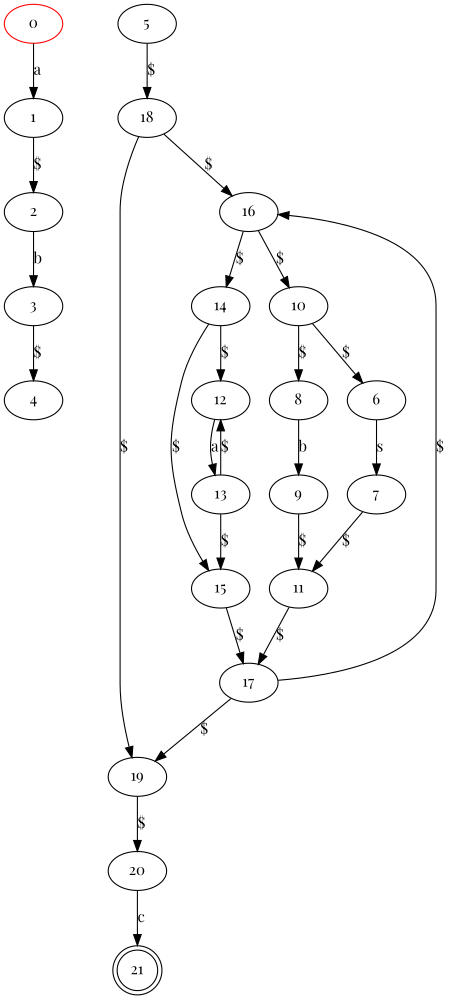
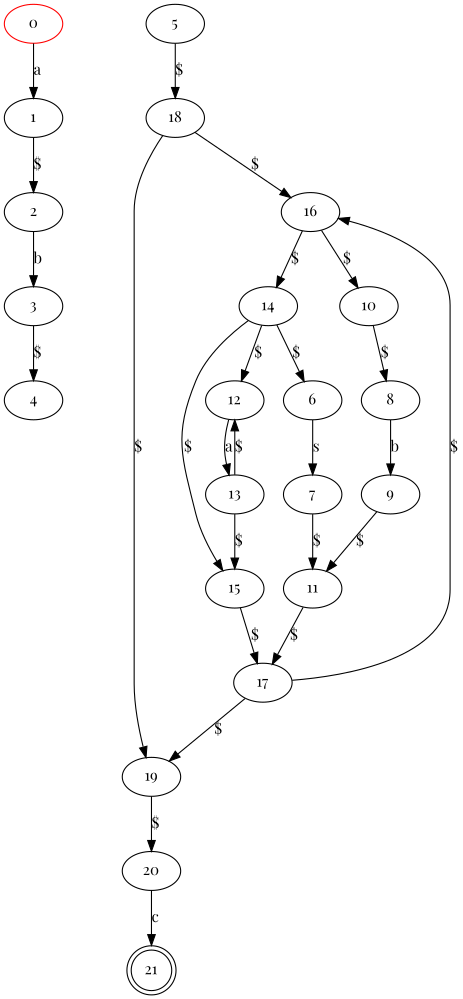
edge "10" -> "6": now "14" -> "6"
